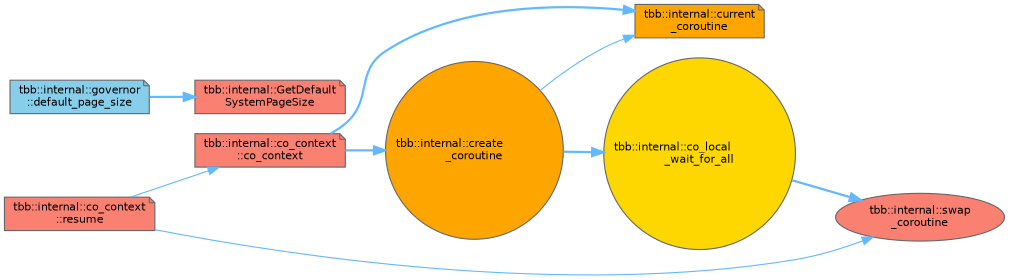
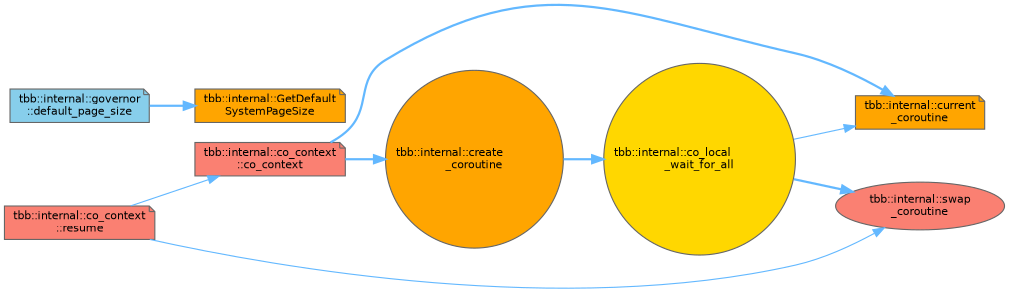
edge "tbb::internal::create _coroutine" -> "tbb::internal::current _coroutine": now "tbb::internal::co_local _wait_for_all" -> "tbb::internal::current _coroutine"
node "tbb::internal::GetDefault SystemPageSize": fillcolor salmon -> orange
